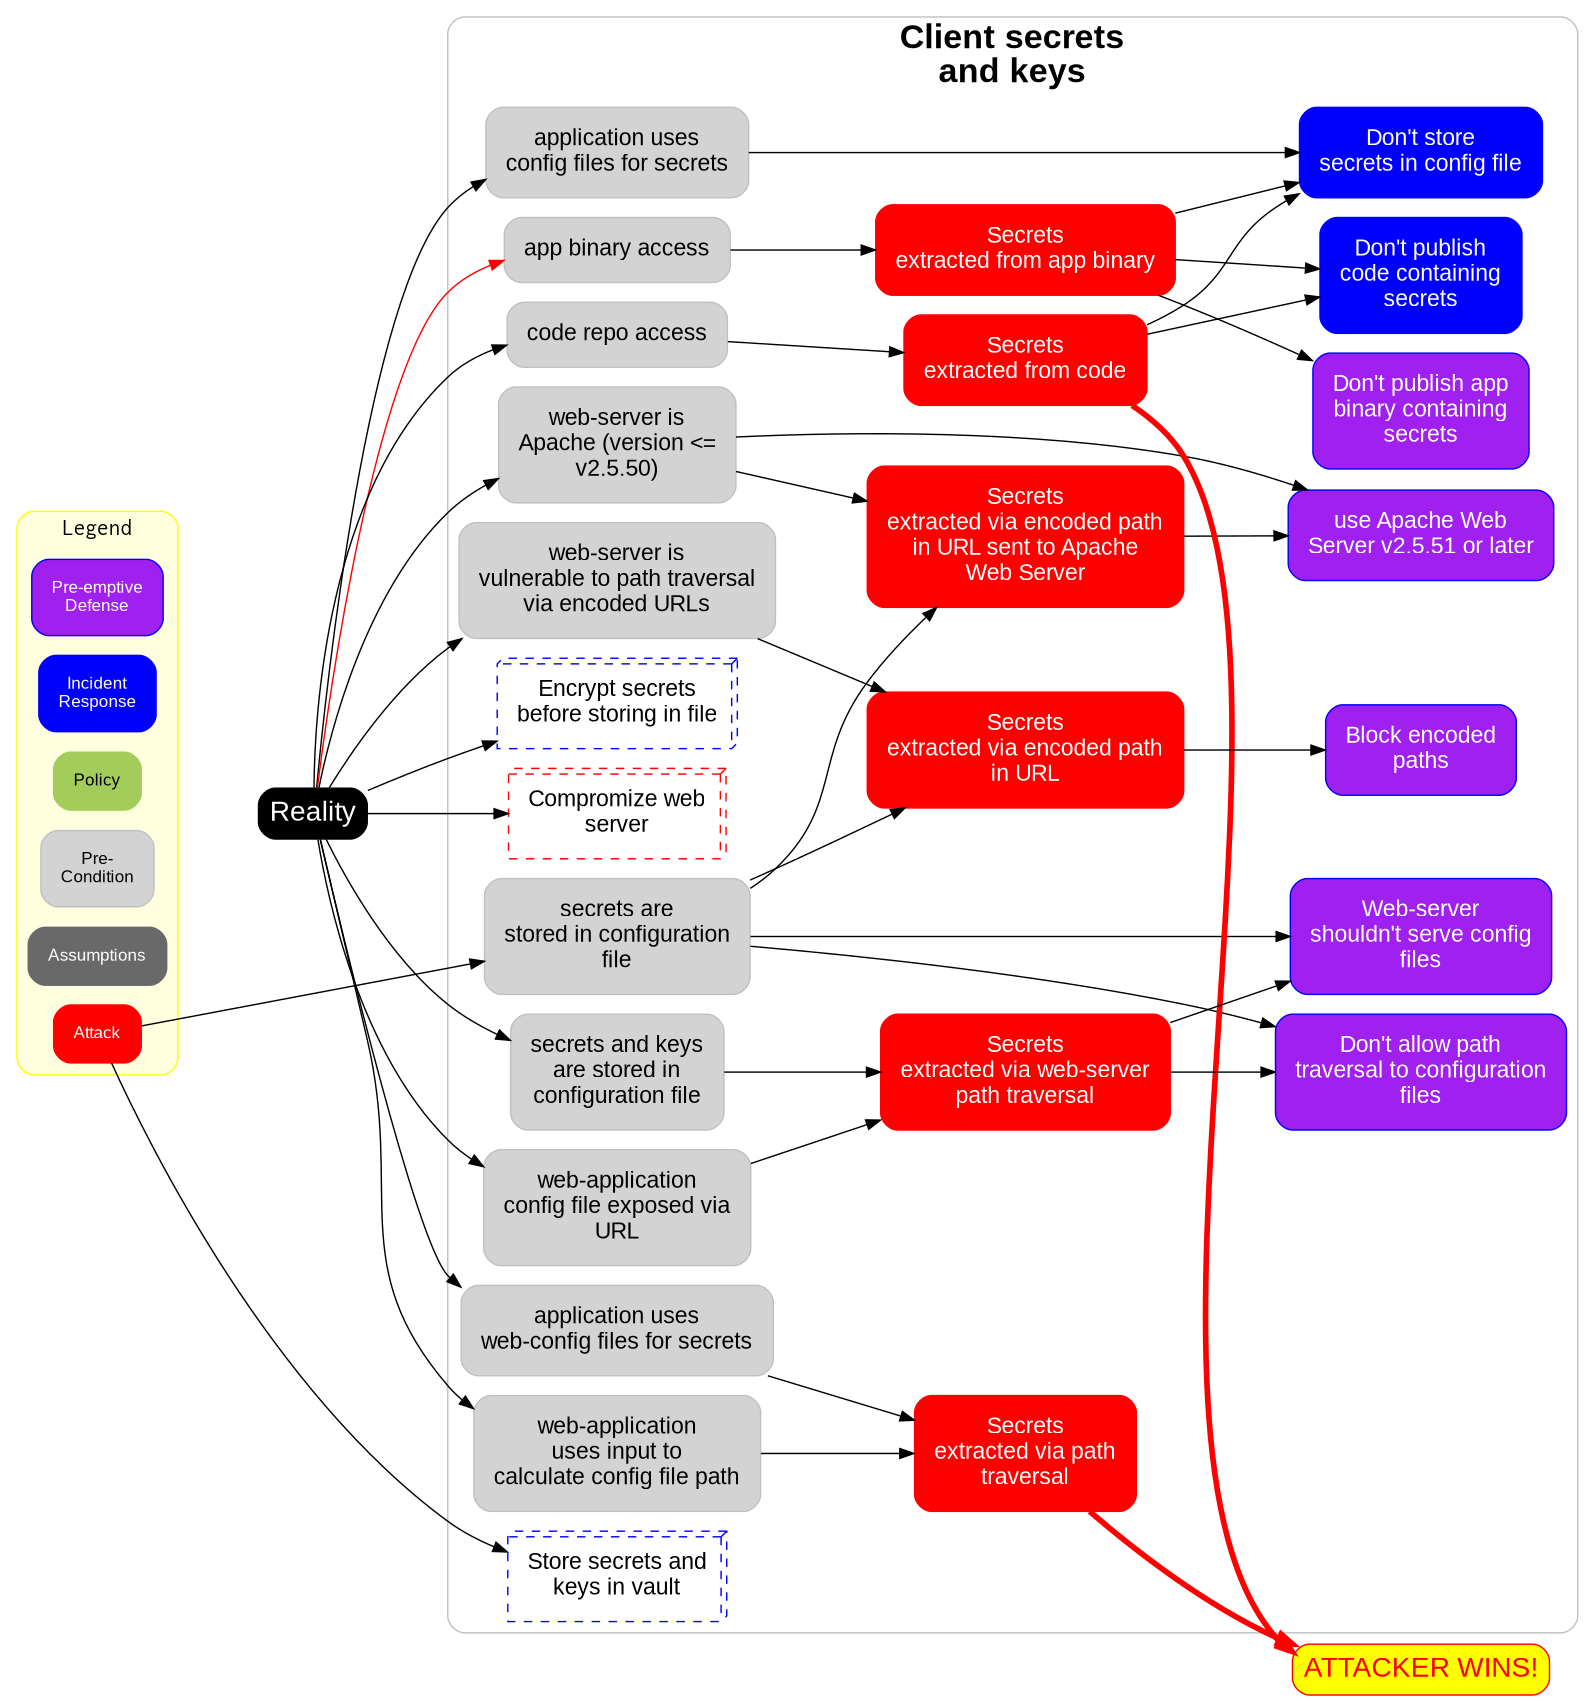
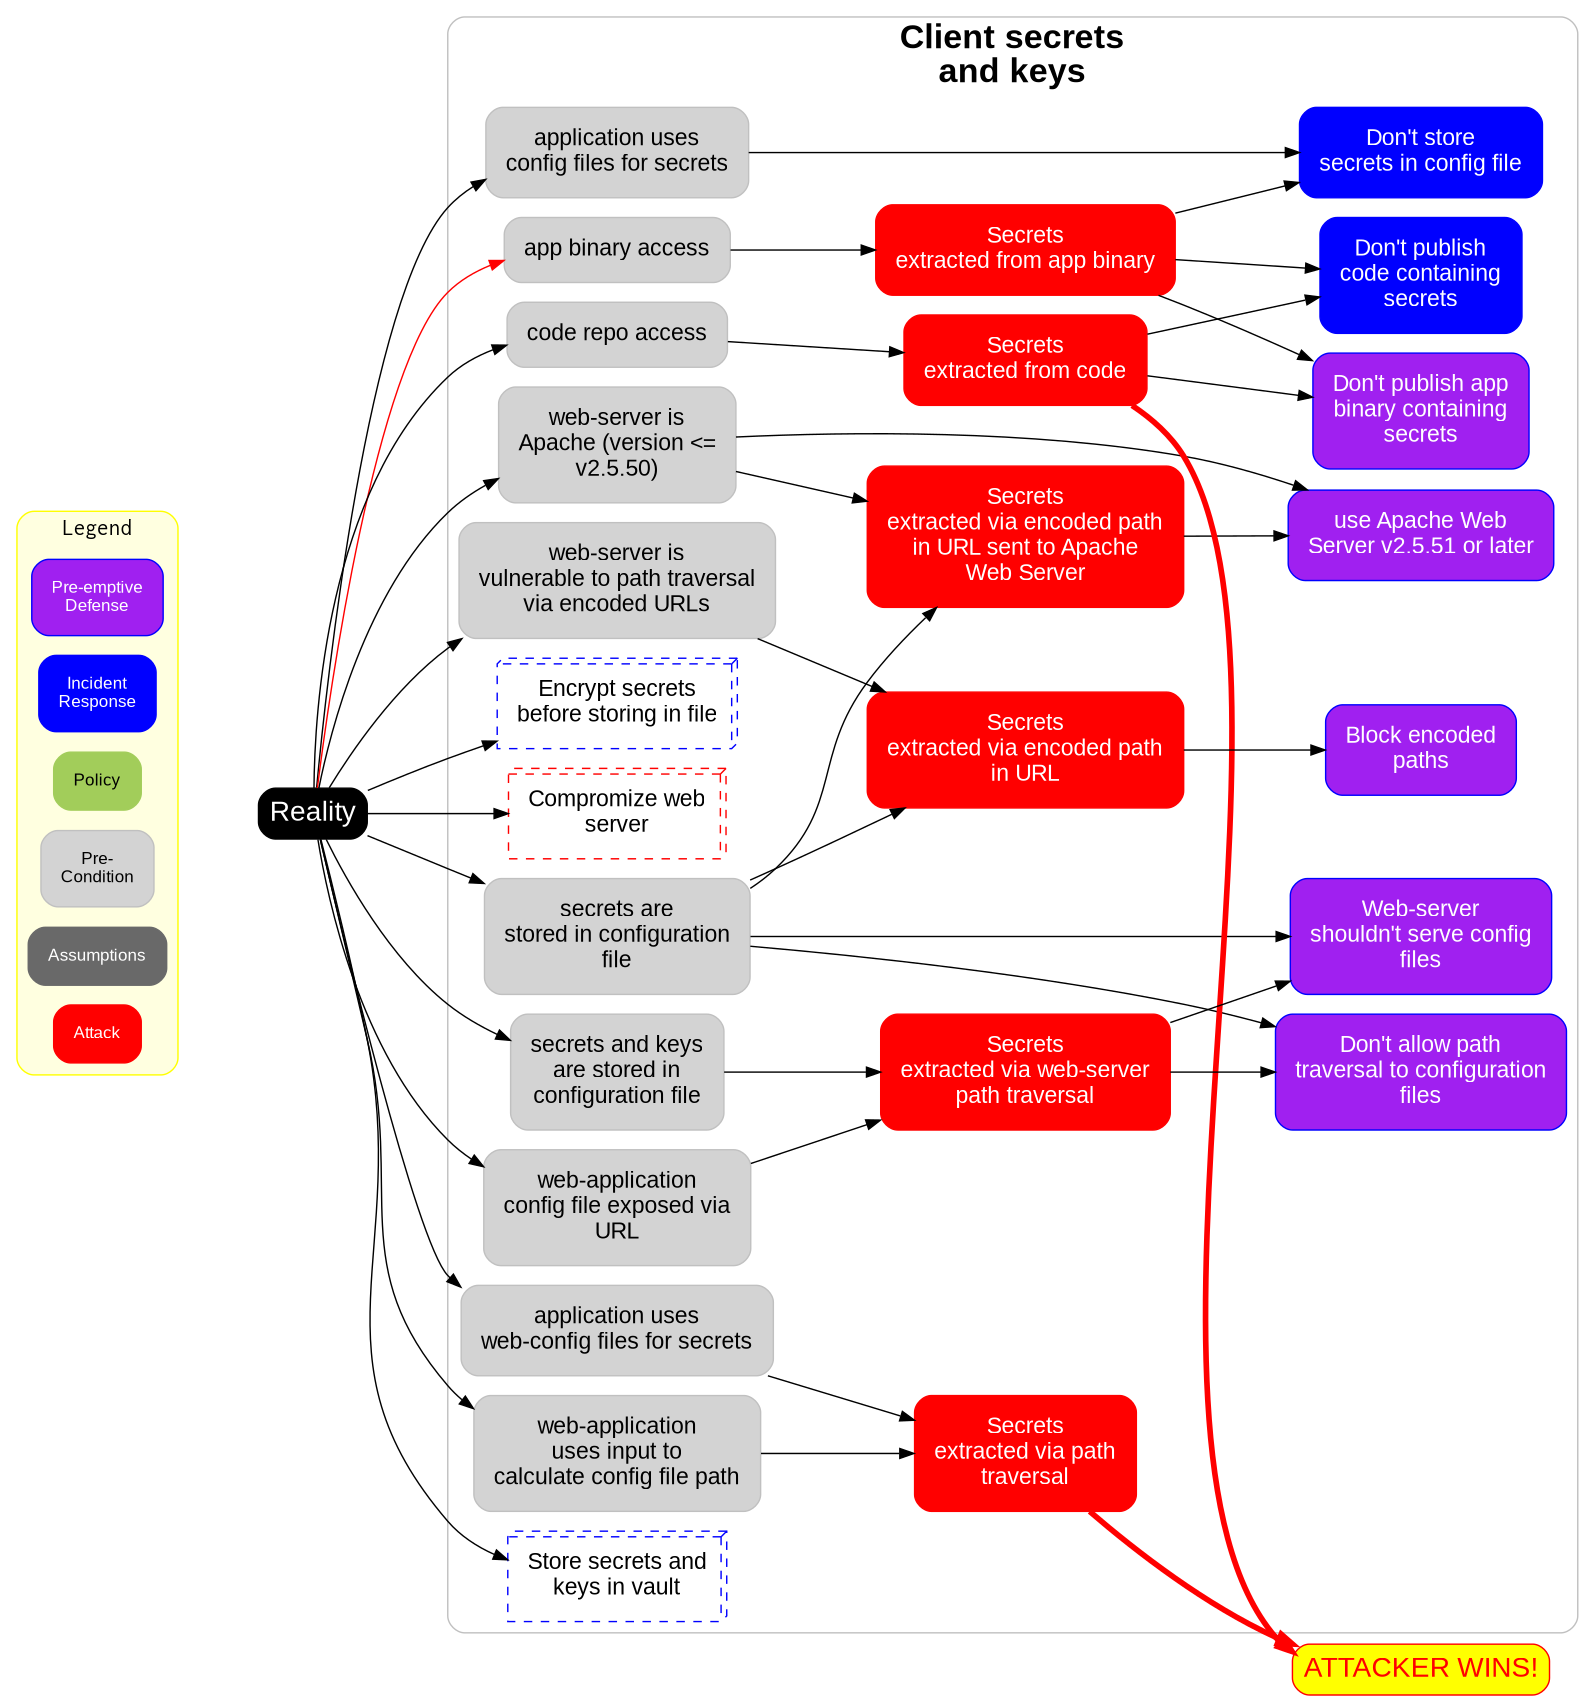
edge "Secrets extracted from code" -> "Don't store secrets in config file": now "Secrets extracted from code" -> "Don't publish app binary containing secrets"
edge "Attack" -> "secrets are stored in configuration file": now "Reality" -> "secrets are stored in configuration file"
edge "Attack" -> "Store secrets and keys in vault": now "Reality" -> "Store secrets and keys in vault"
